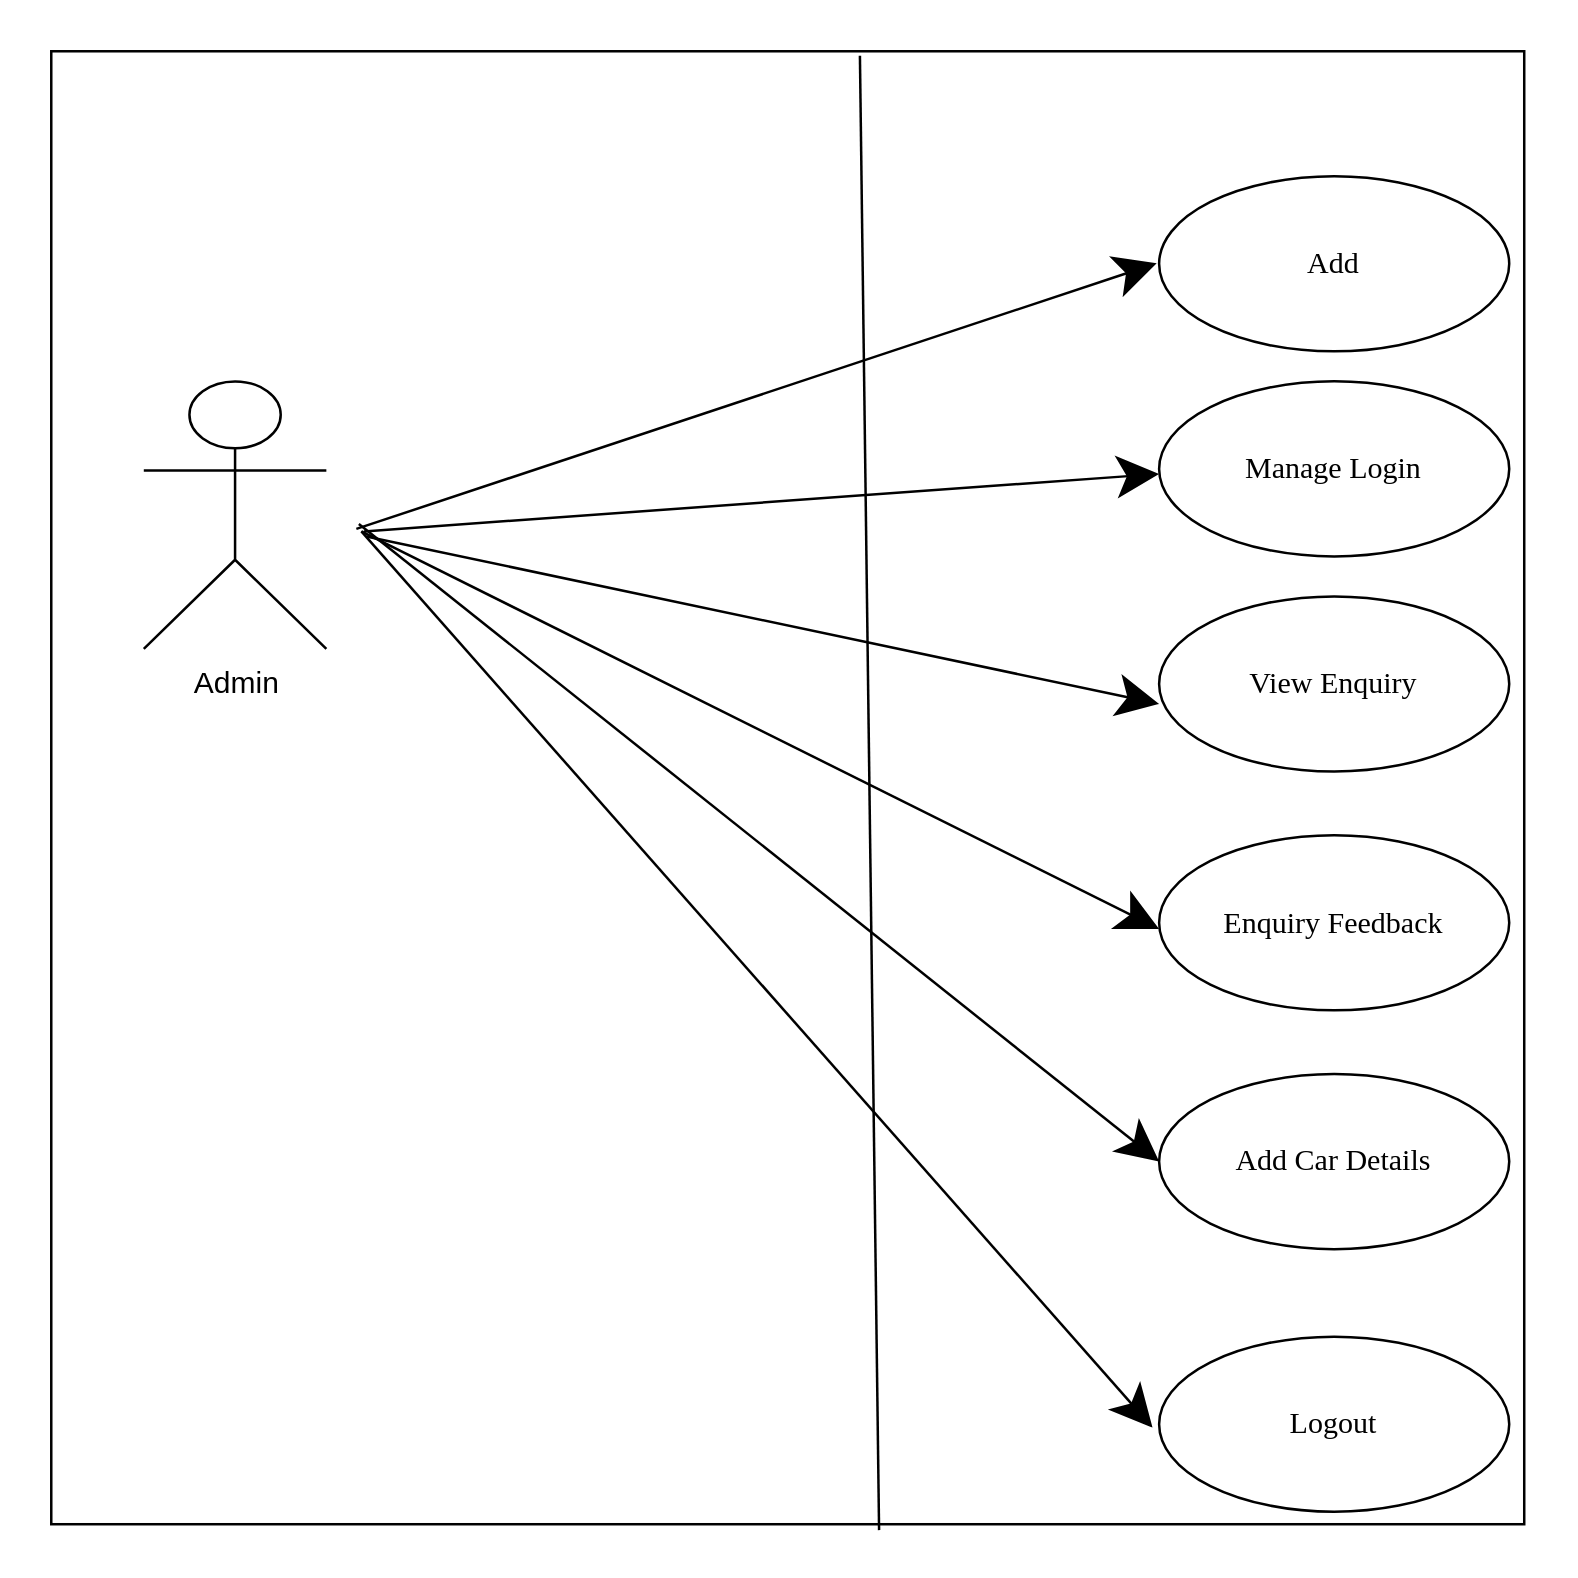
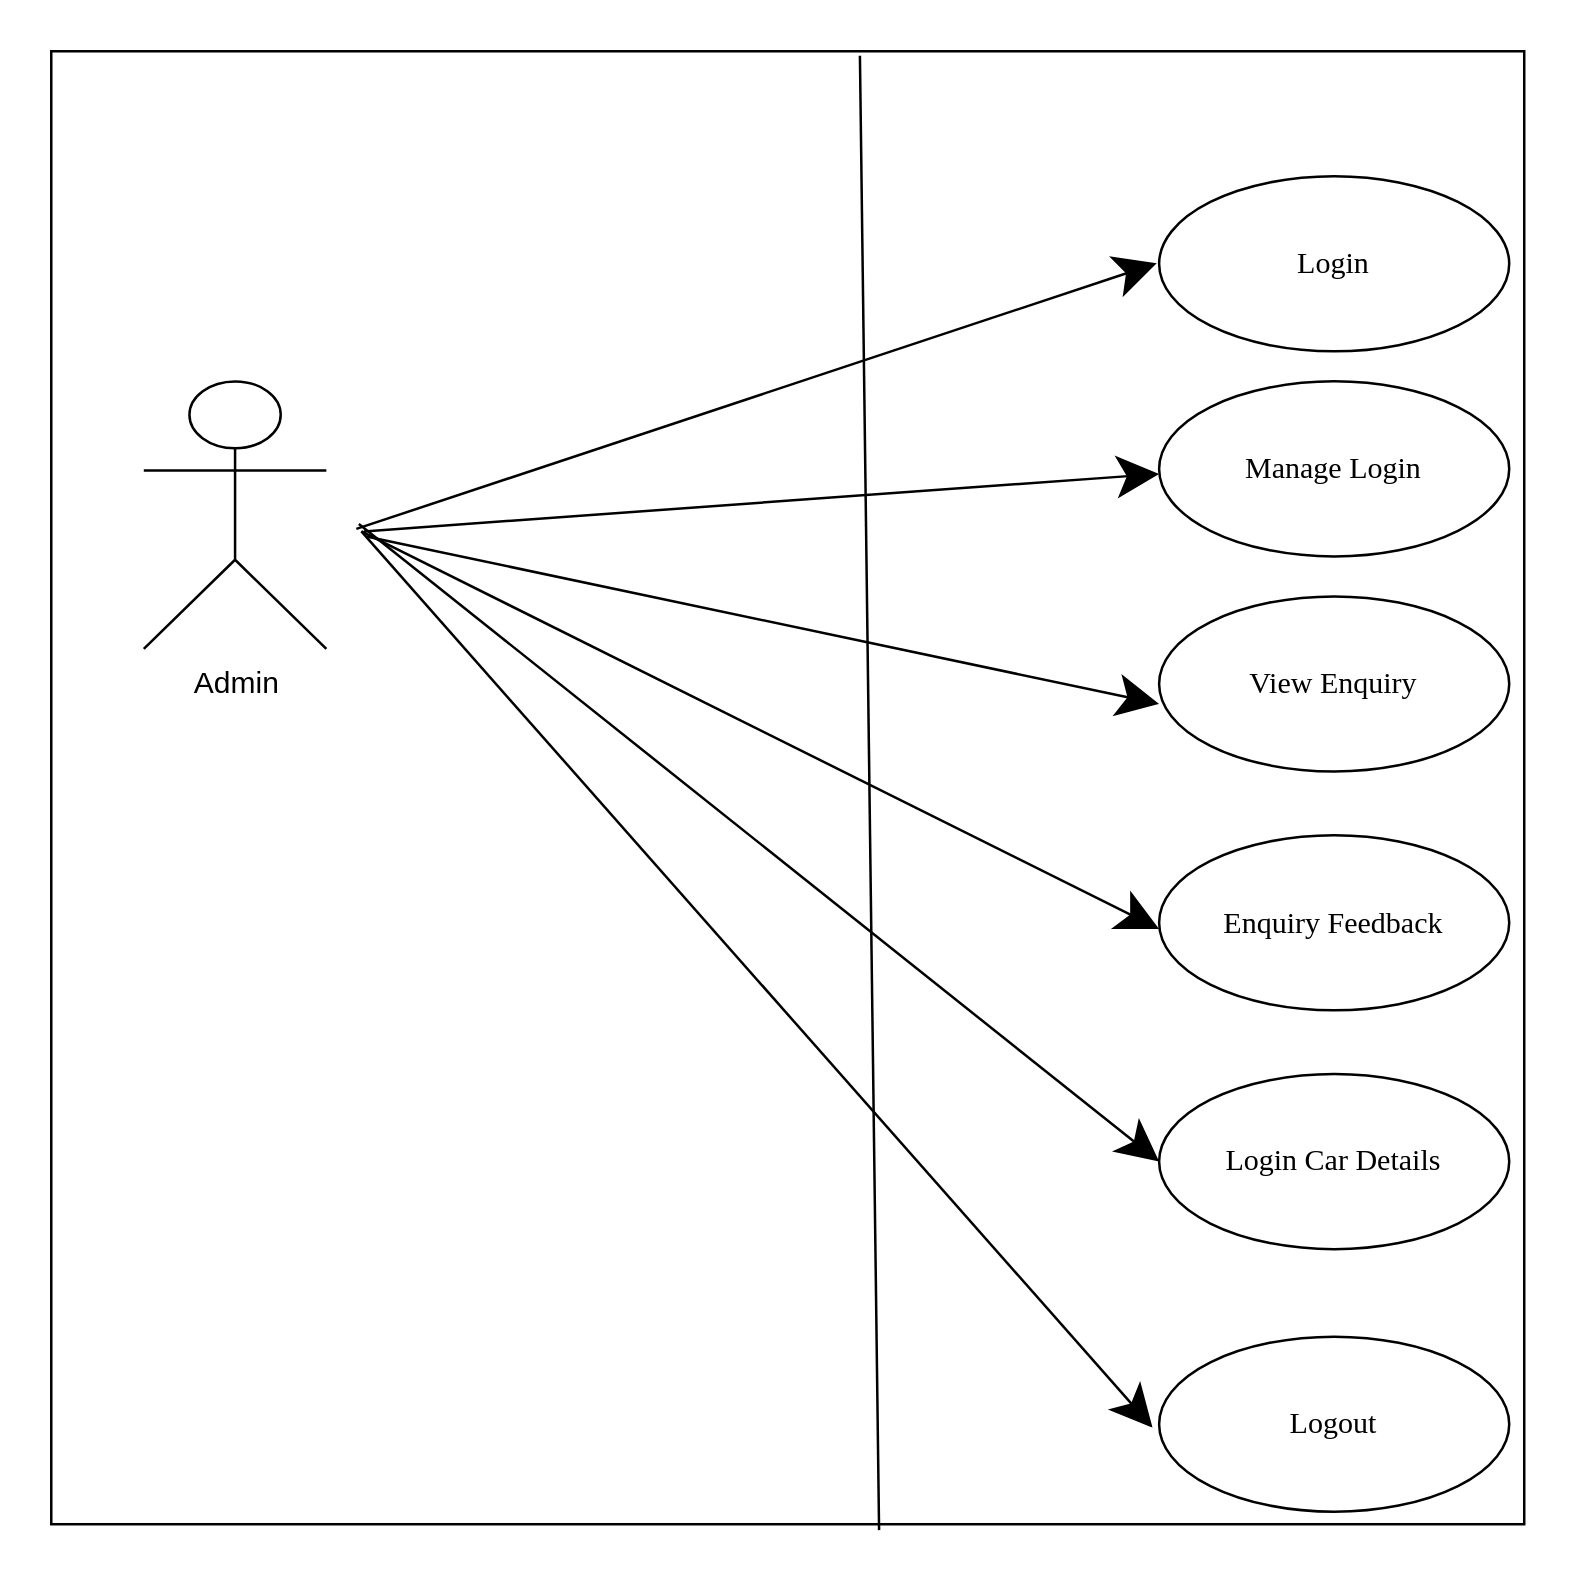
node "Add": label "Add" -> "Login"
node "Add Car Details": label "Add Car Details" -> "Login Car Details"
